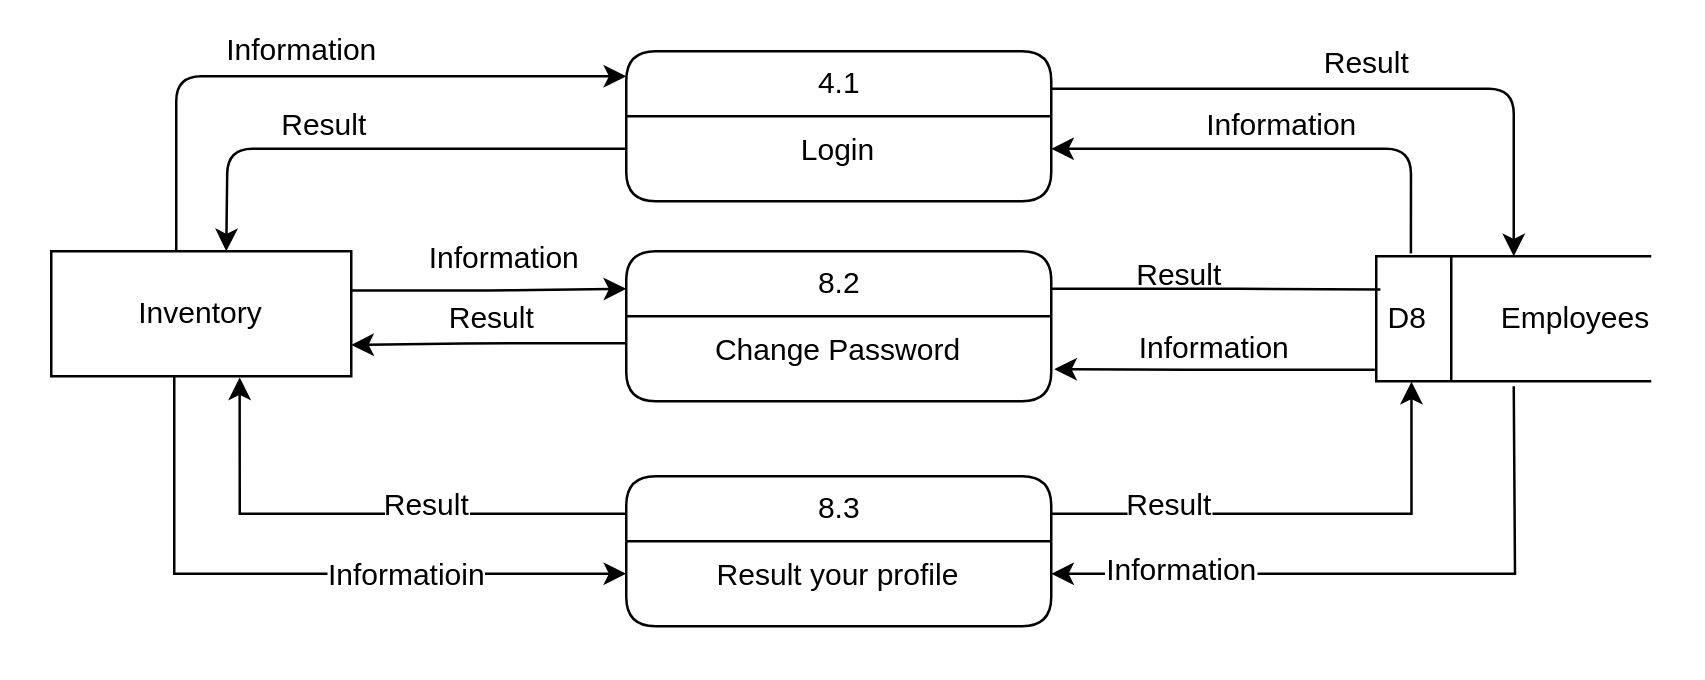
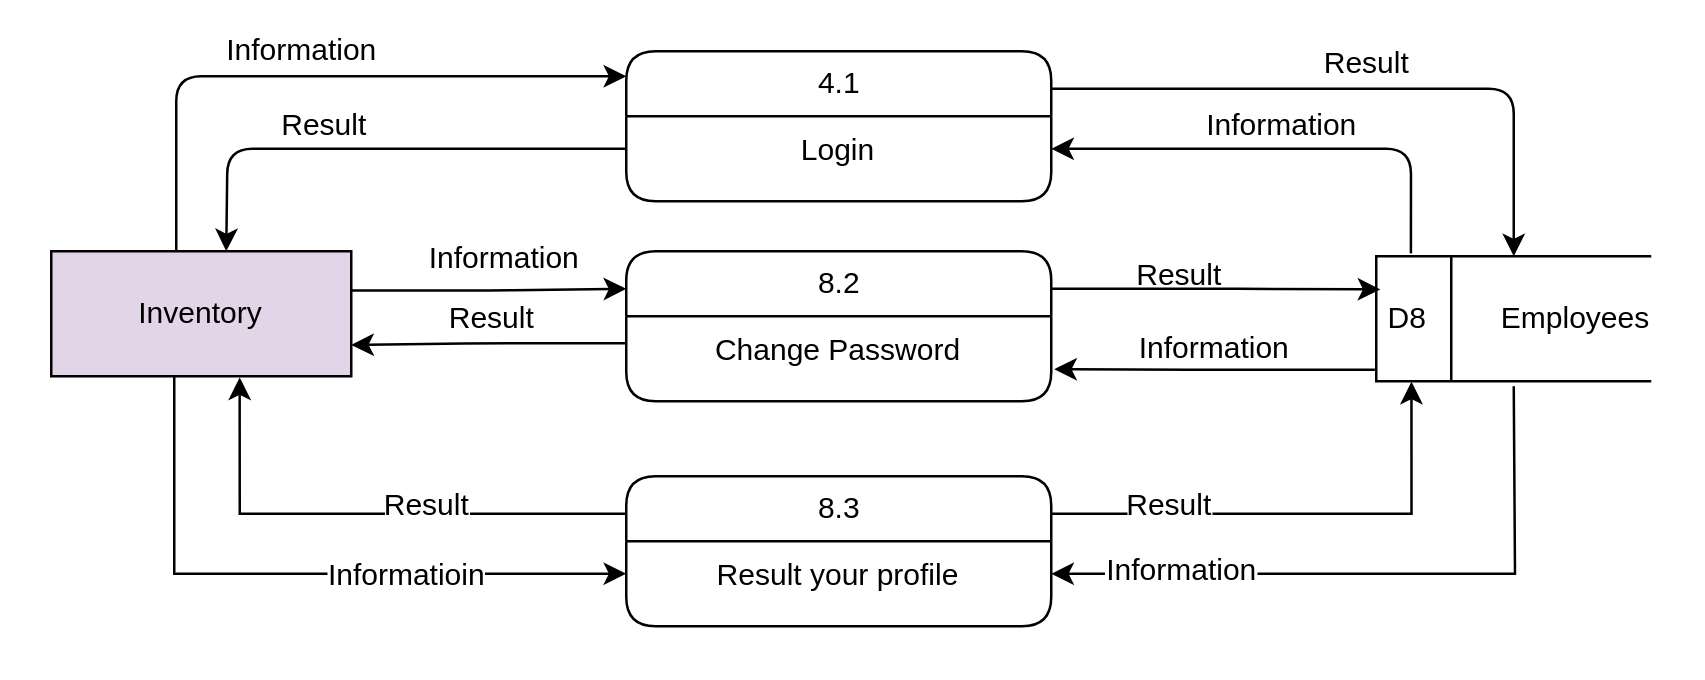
edge "D8" -- "8.2": arrowhead none -> classic
node "Inventory": fillcolor #ffffff -> #e1d5e7
